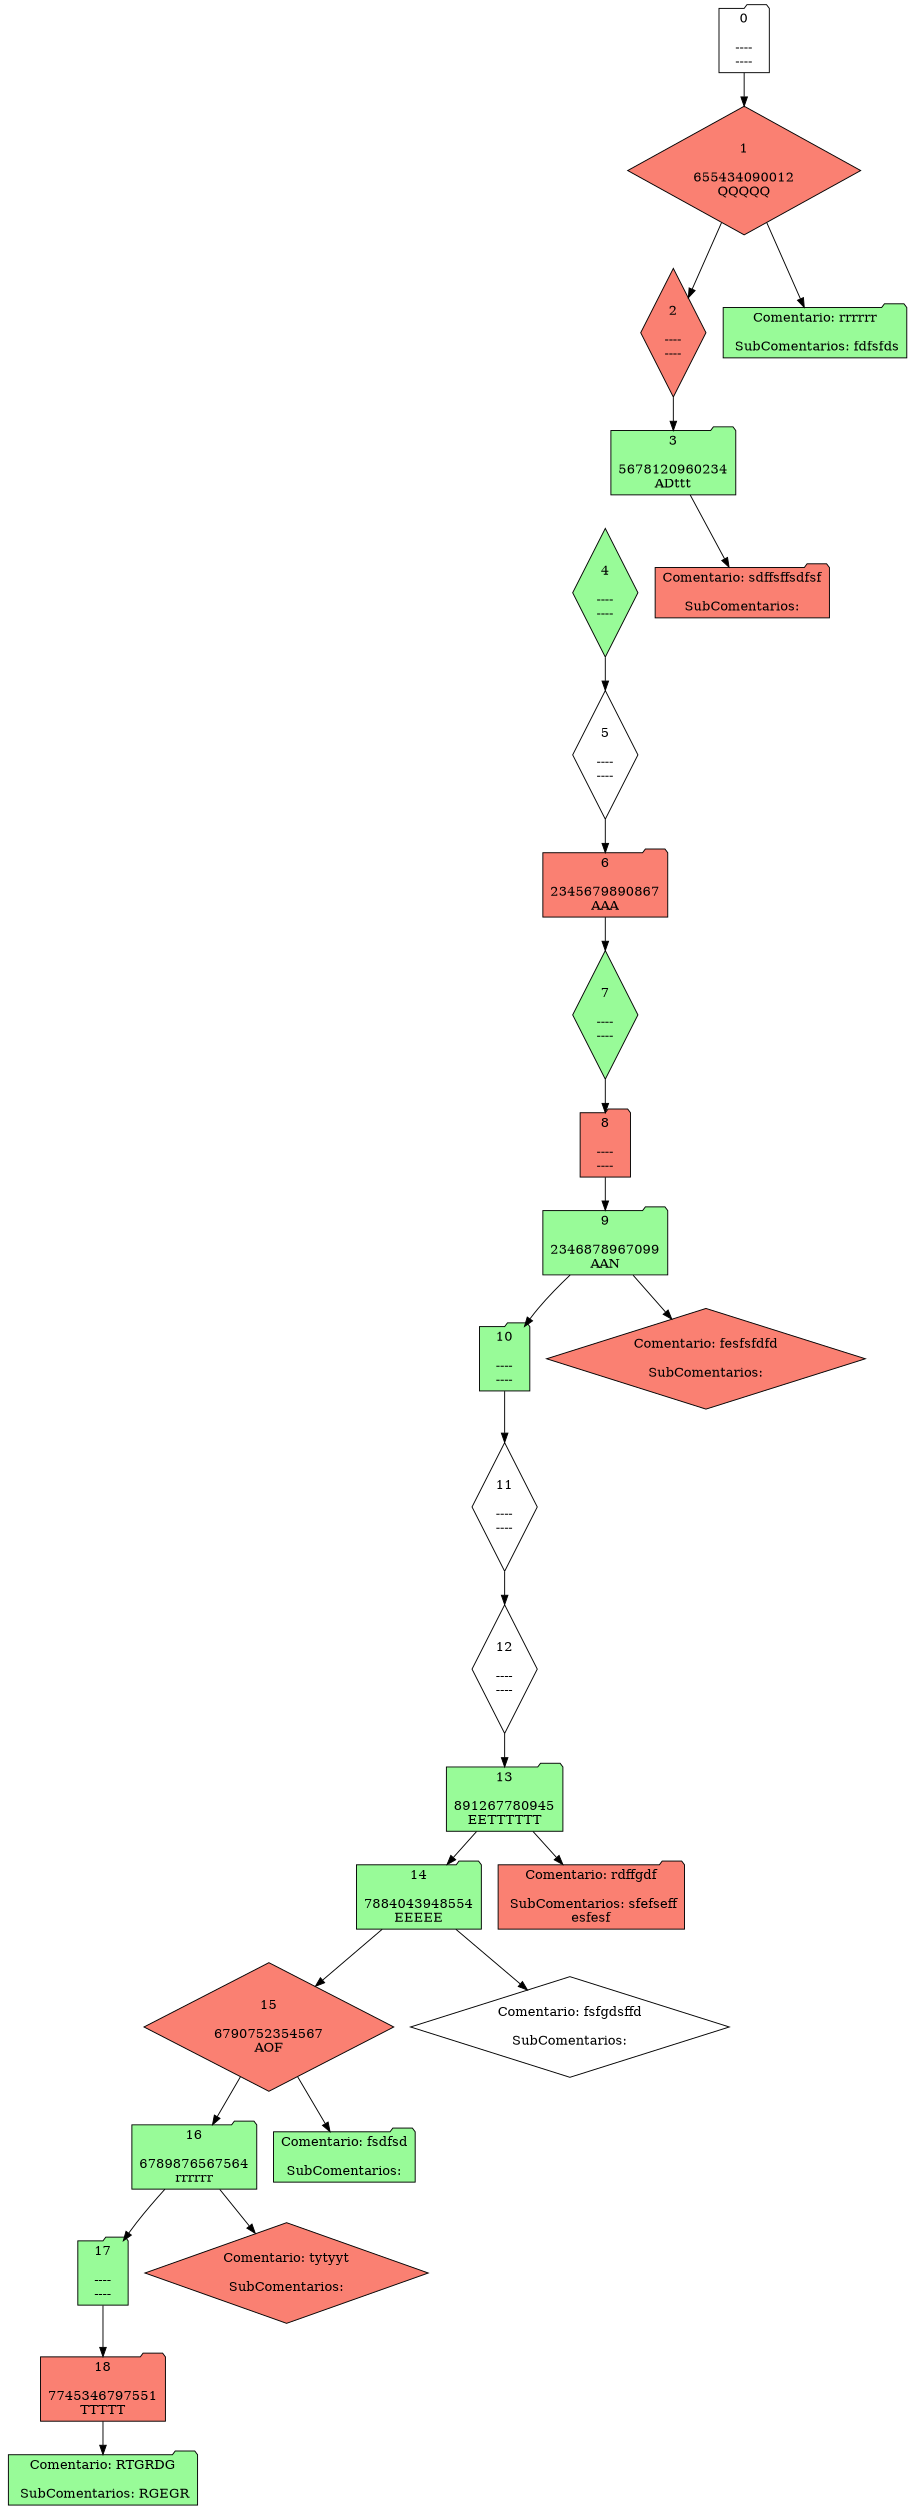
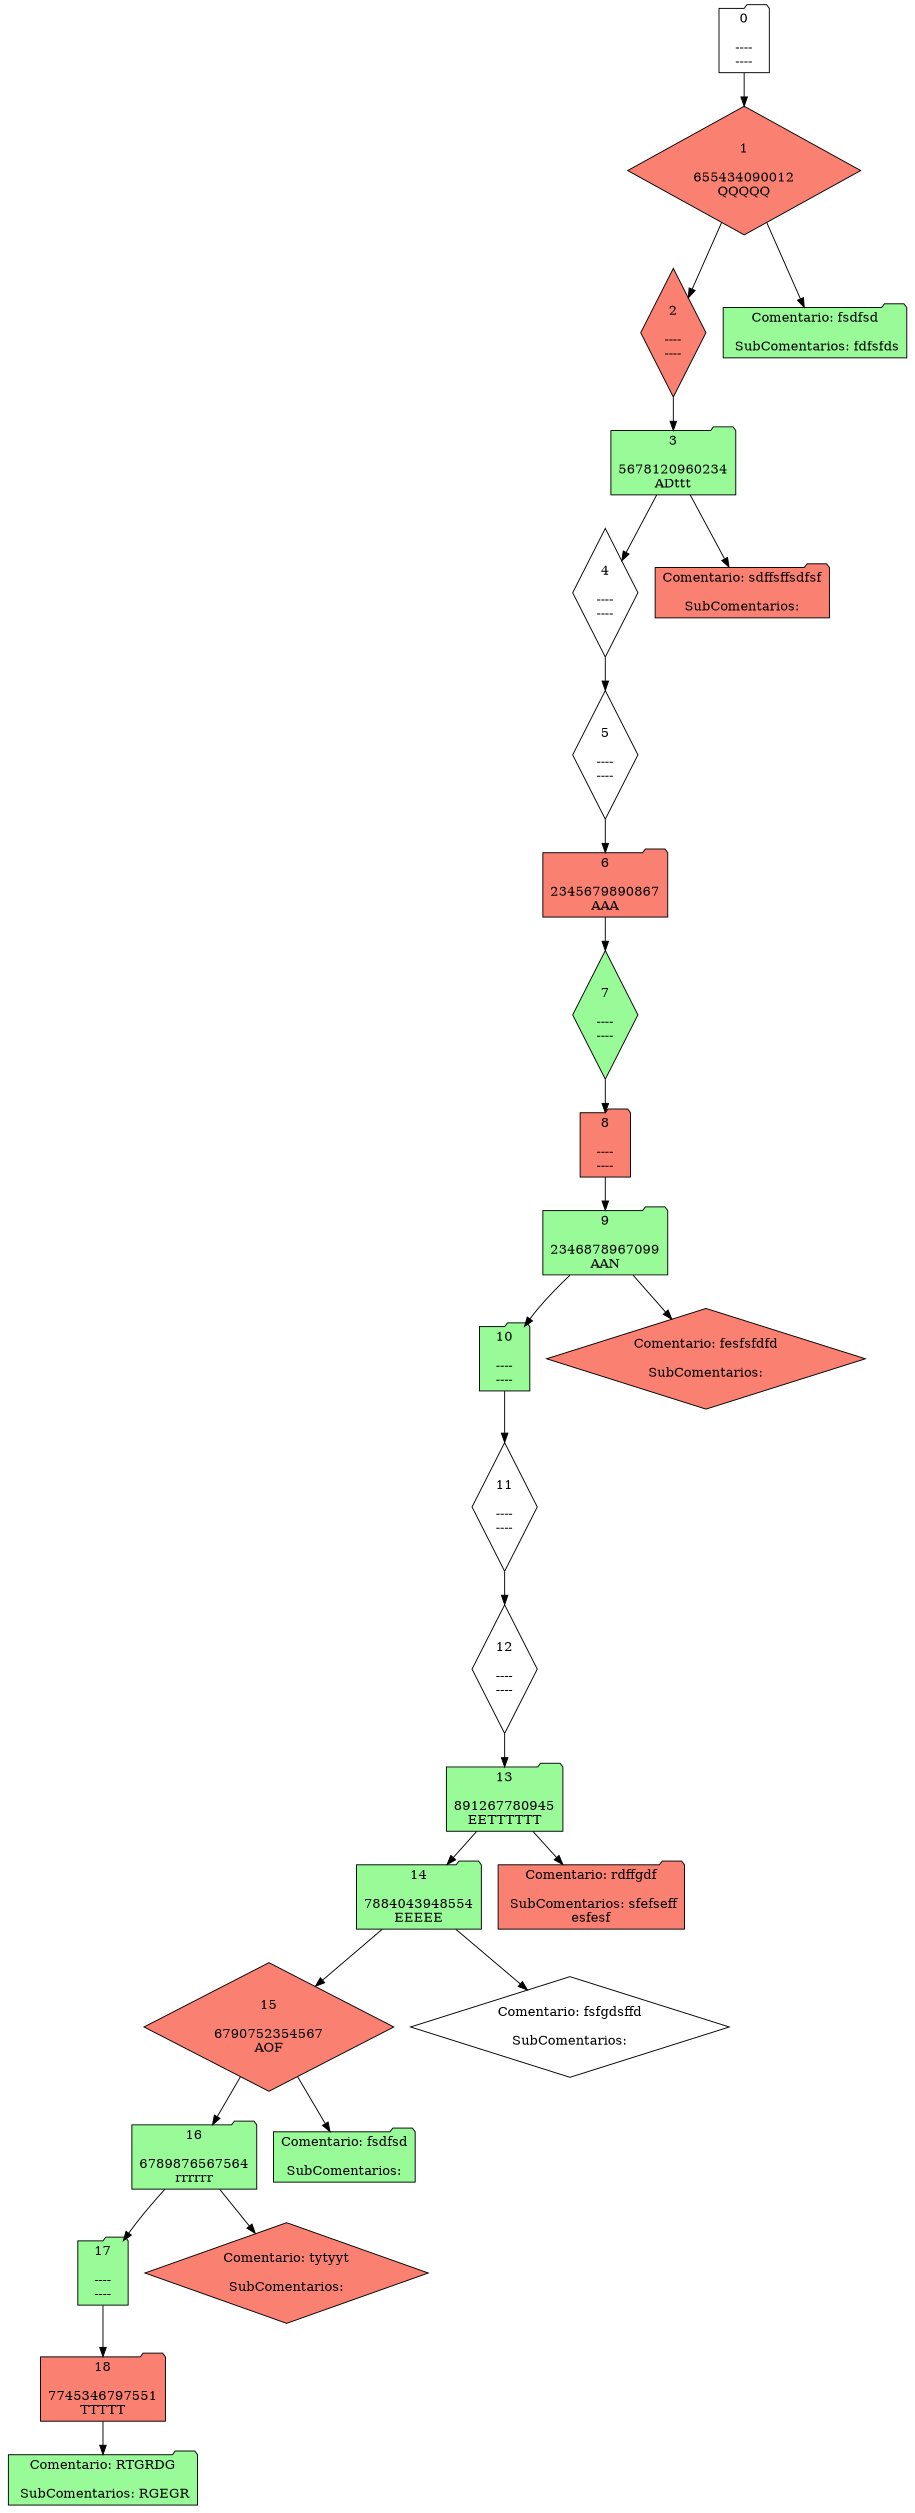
node "Comentario: rrrrrr SubComentarios: fdfsfds": label "Comentario: rrrrrr SubComentarios: fdfsfds" -> "Comentario: fsdfsd SubComentarios: fdfsfds"
edge "3 5678120960234 ADttt" -> "4 ---- ----": added
node "4 ---- ----": fillcolor palegreen -> white
